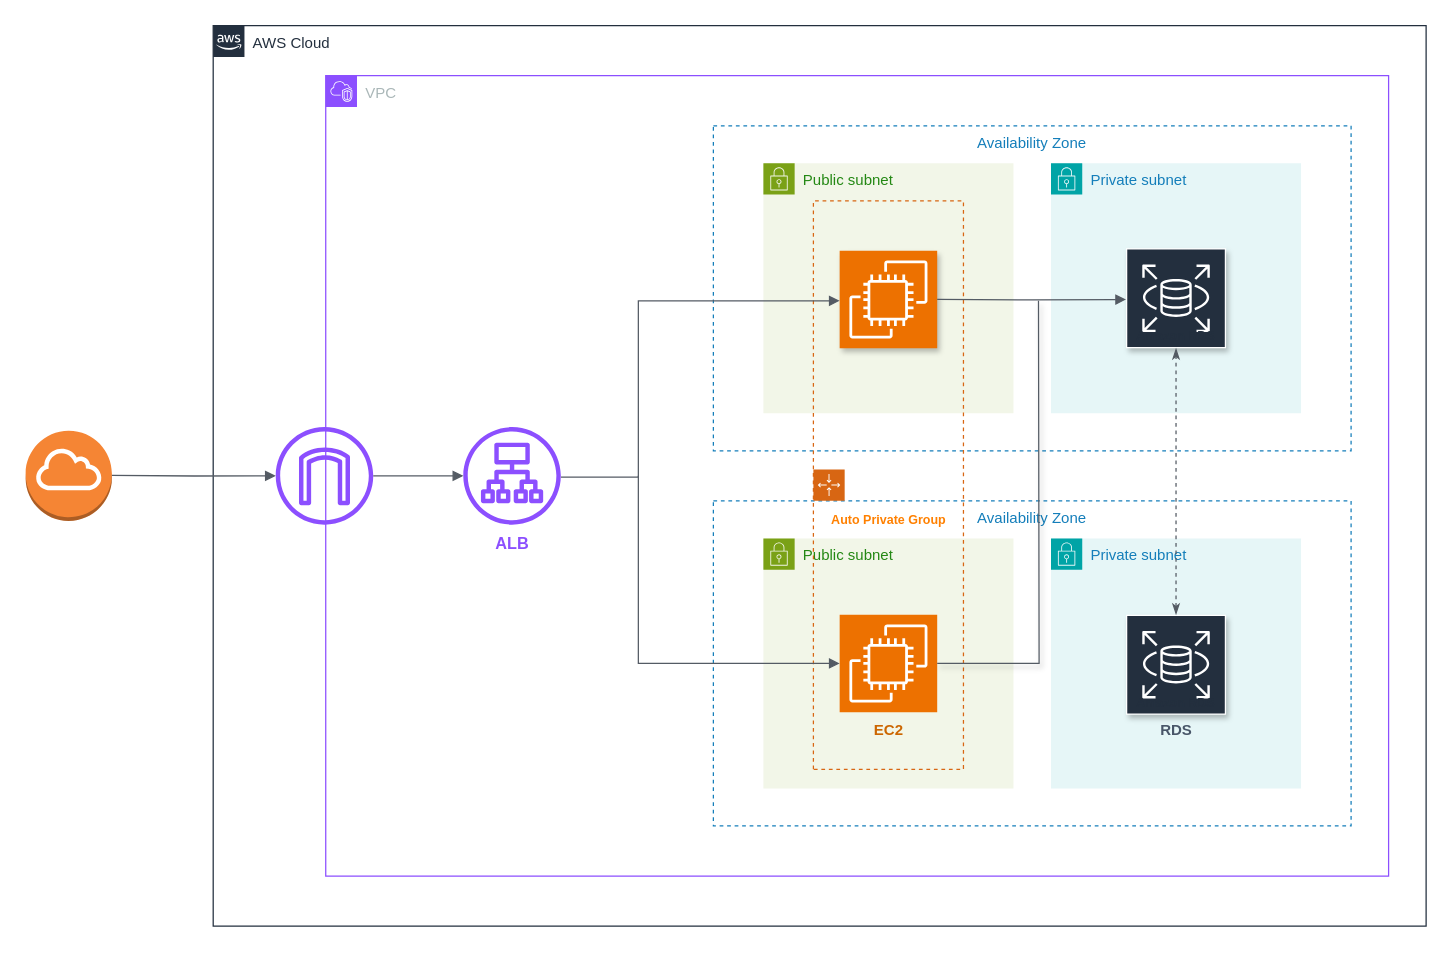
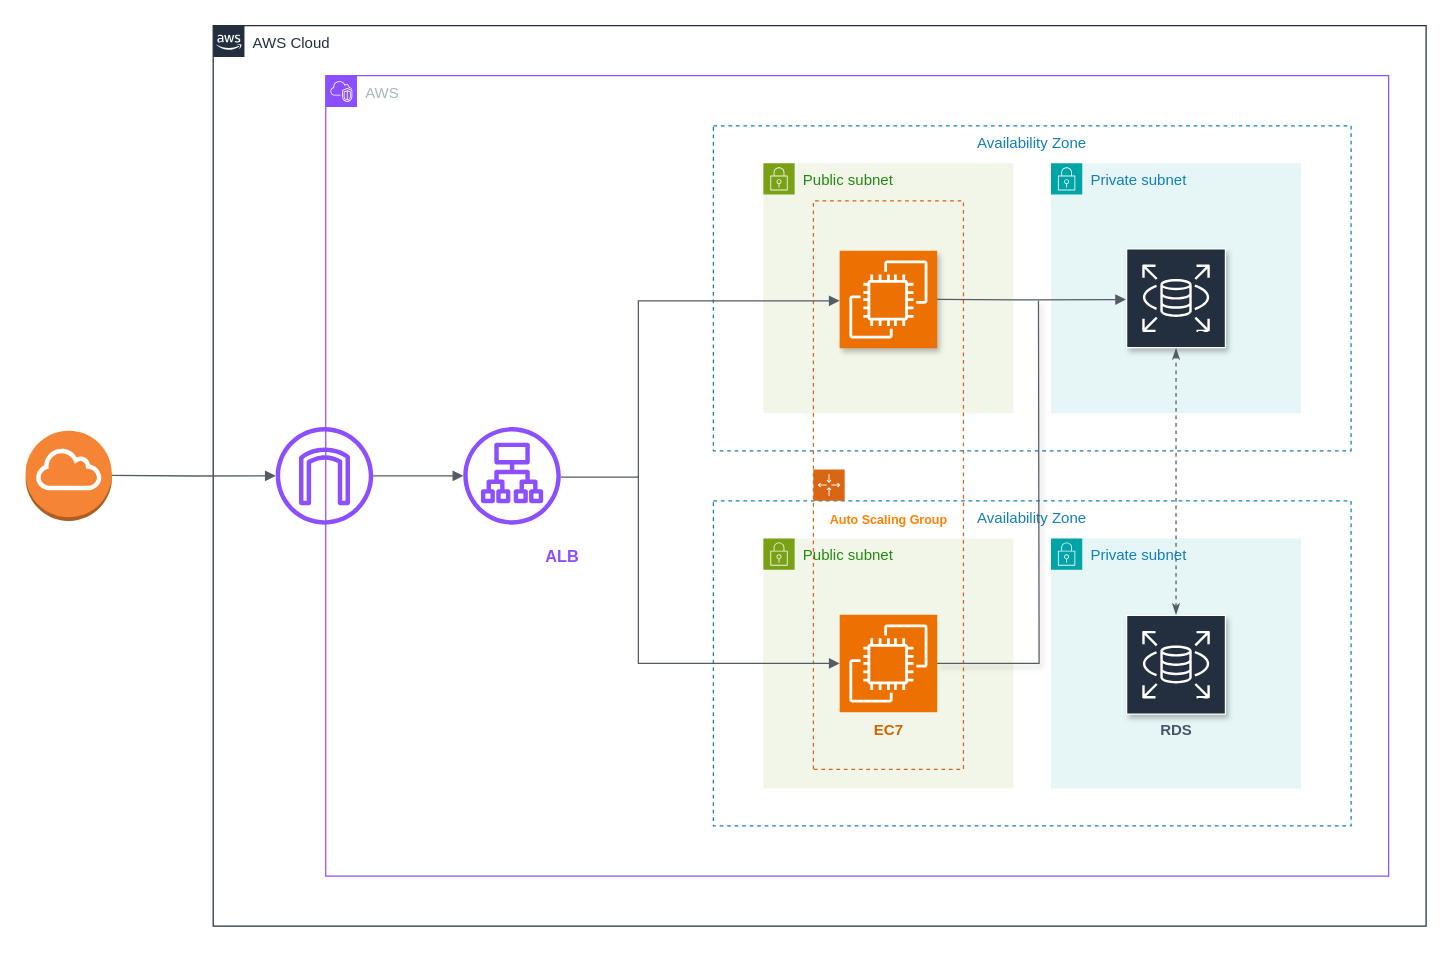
node "VPC": label "VPC" -> "AWS"
node "Auto Private Group": label "Auto Private Group" -> "Auto Scaling Group"
node "ALB": moved (512, 543) -> (562, 556)
node "EC2": label "EC2" -> "EC7"
